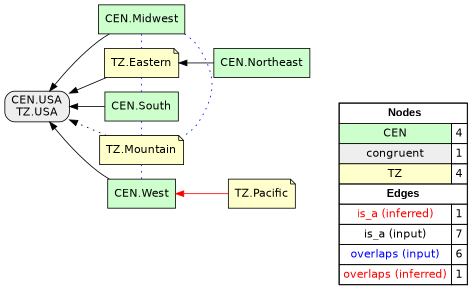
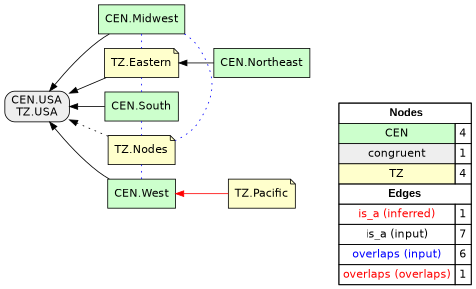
node "TZ.Mountain": label "TZ.Mountain" -> "TZ.Nodes"
node "Nodes": text "overlaps (inferred)" -> "overlaps (overlaps)"
